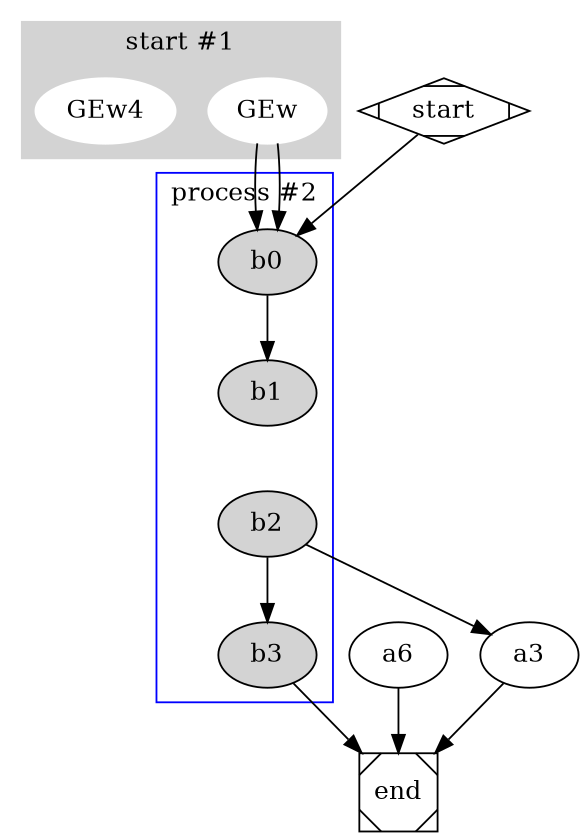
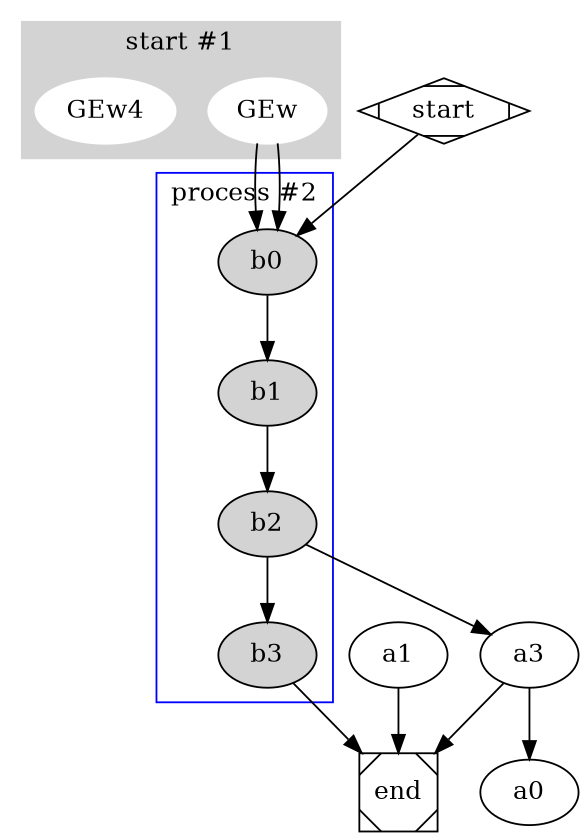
edge "b1" -> "b2": added
node "a6": label "a6" -> "a1"
node "a0": added
